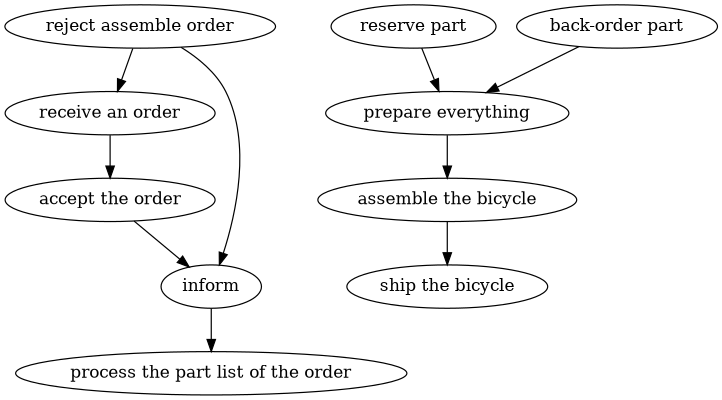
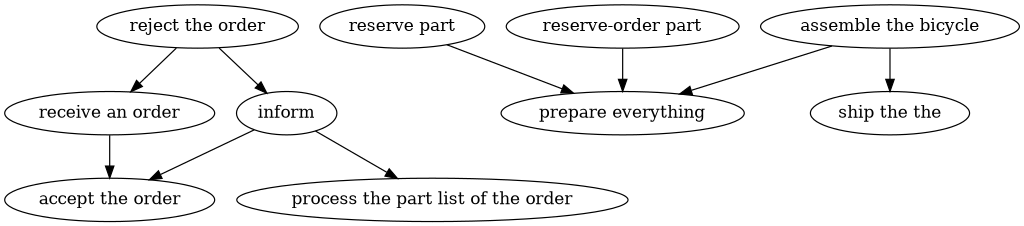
node "reject assemble order": label "reject assemble order" -> "reject the order"
node "back-order part": label "back-order part" -> "reserve-order part"
edge "prepare everything" -> "assemble the bicycle": reversed
edge "accept the order" -> "inform": reversed
node "ship the bicycle": label "ship the bicycle" -> "ship the the"
